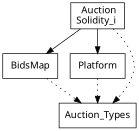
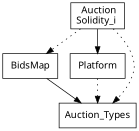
edge "Auction Solidity_i" -> "BidsMap": style solid -> dotted
edge "BidsMap" -> "Auction_Types": style dotted -> solid
